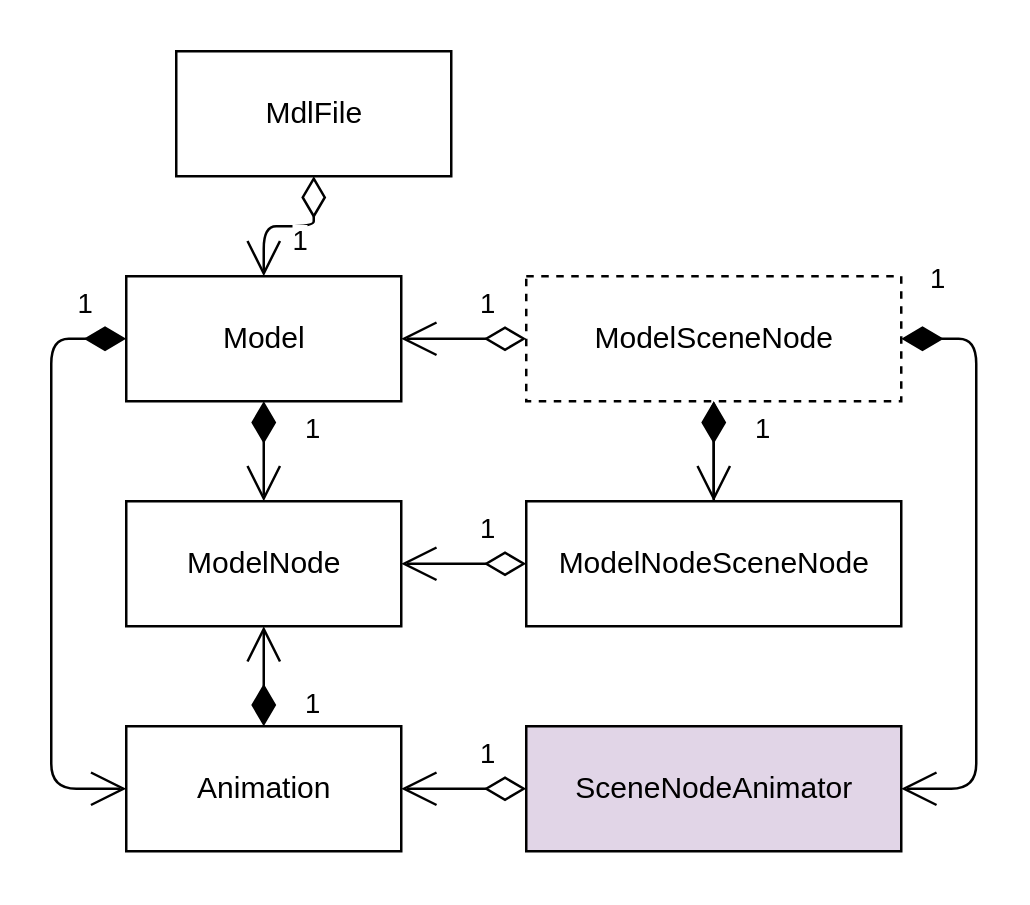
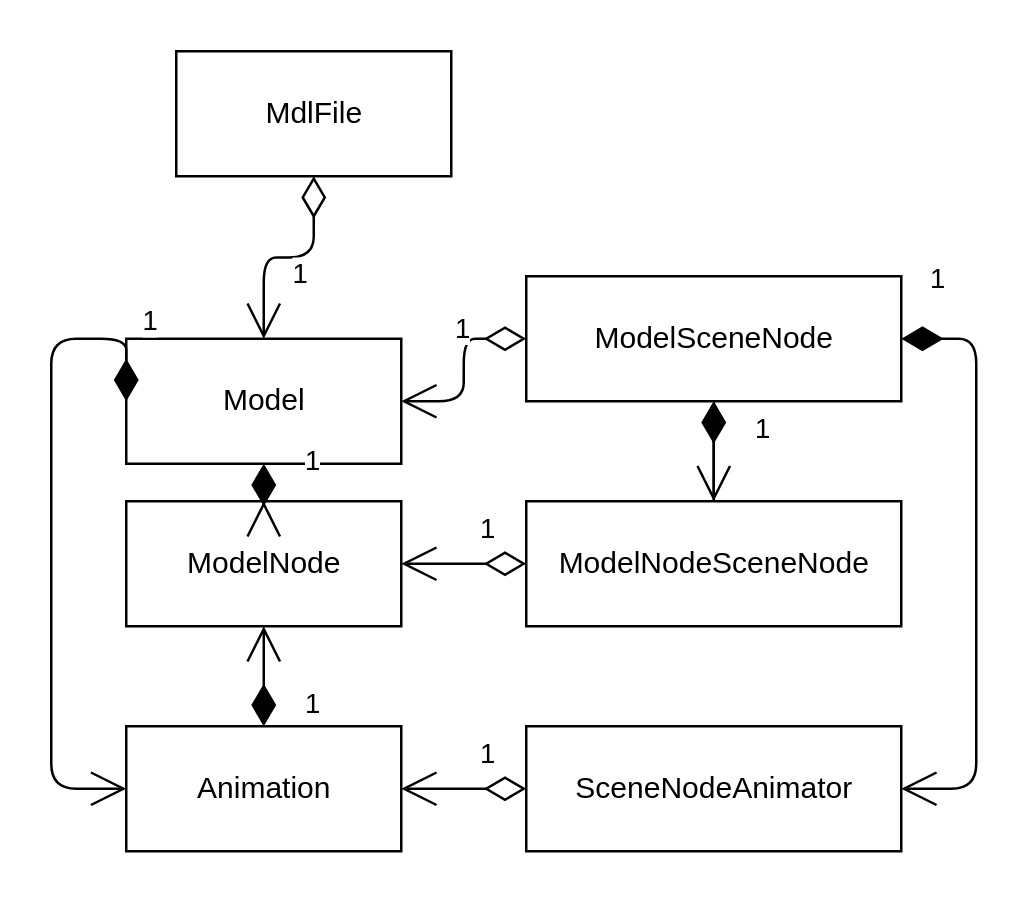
node "Model": moved (264, 339) -> (264, 401)
node "ModelSceneNode": style dashed -> solid
node "SceneNodeAnimator": fillcolor #e1d5e7 -> #ffffff
